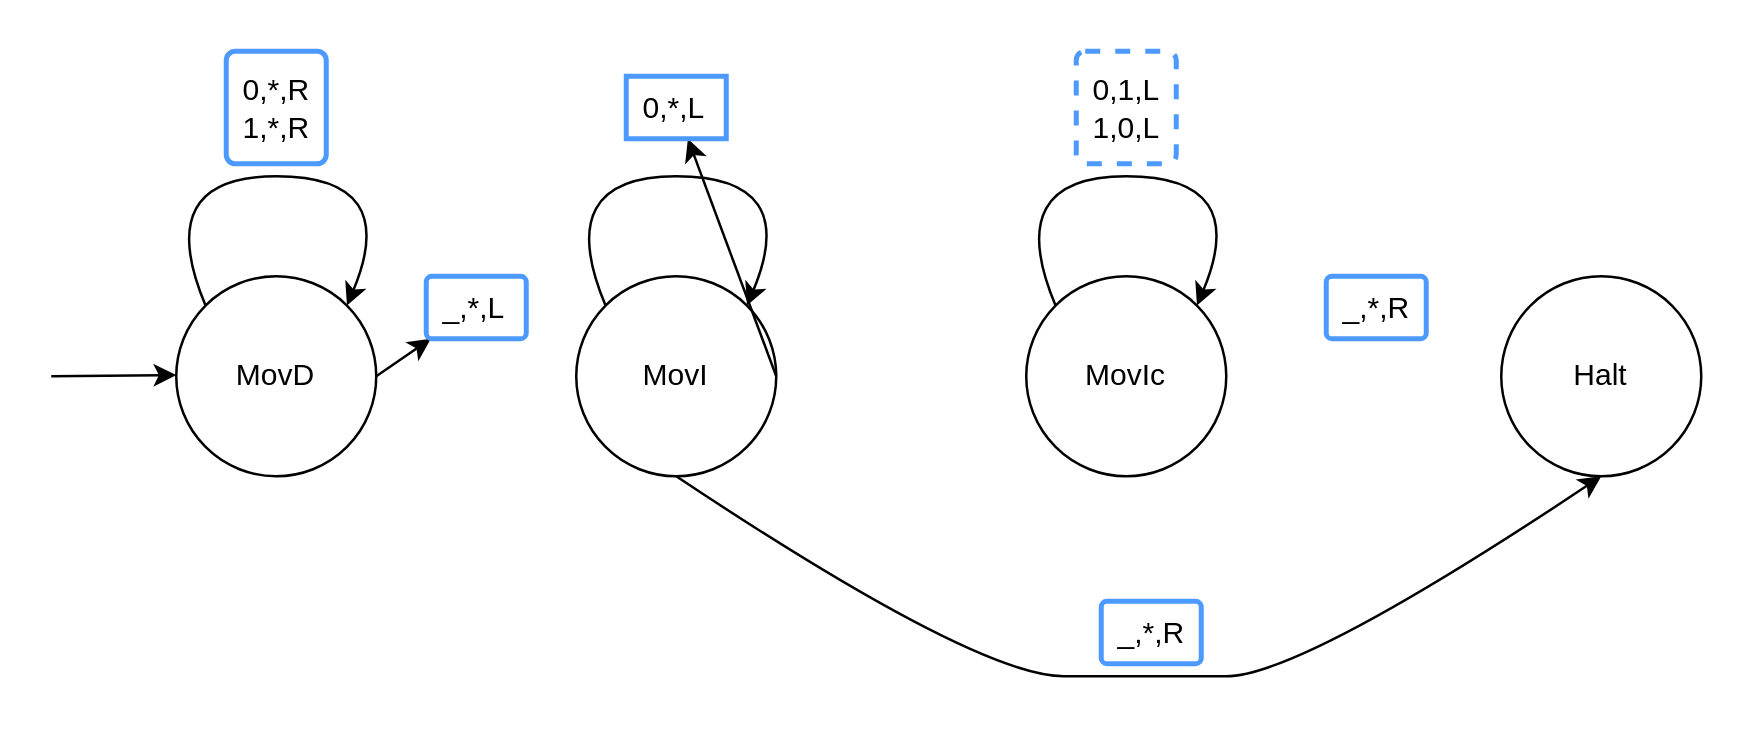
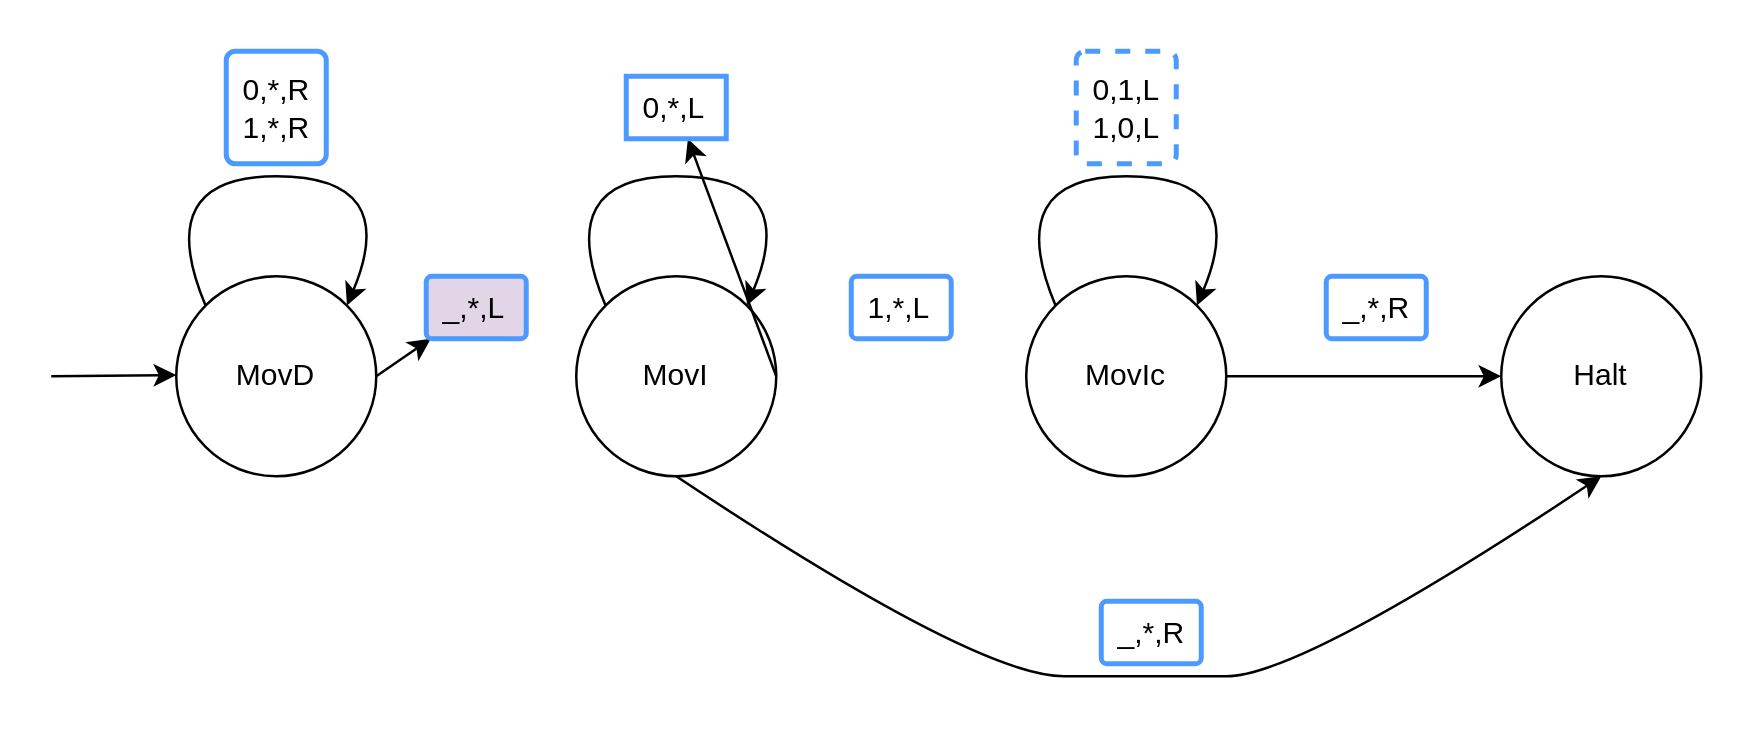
node "_,*,L": fillcolor #ffffff -> #e1d5e7
node "1,*,L": added
edge "MovIc" -> "Halt": added
